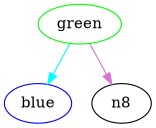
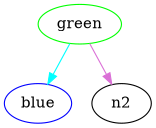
node "n8": label "n8" -> "n2"
